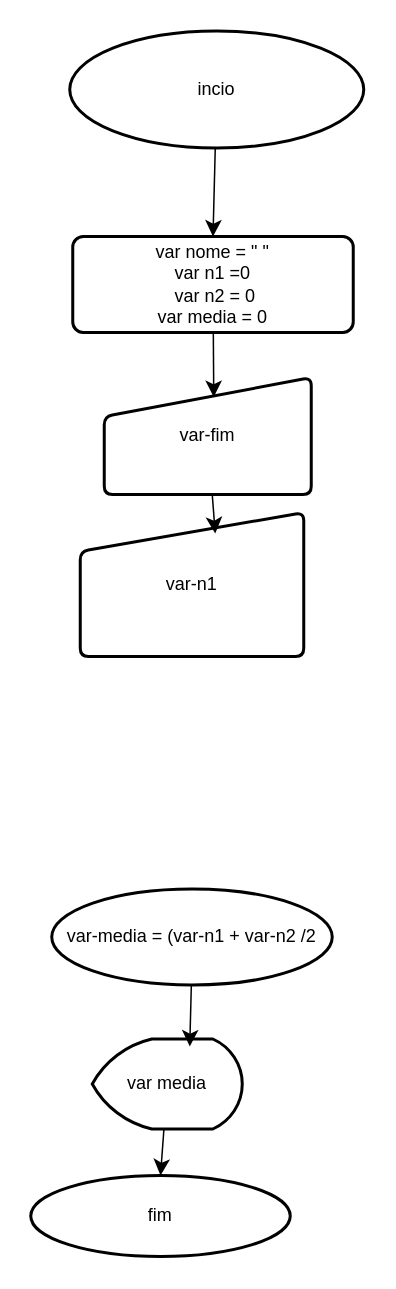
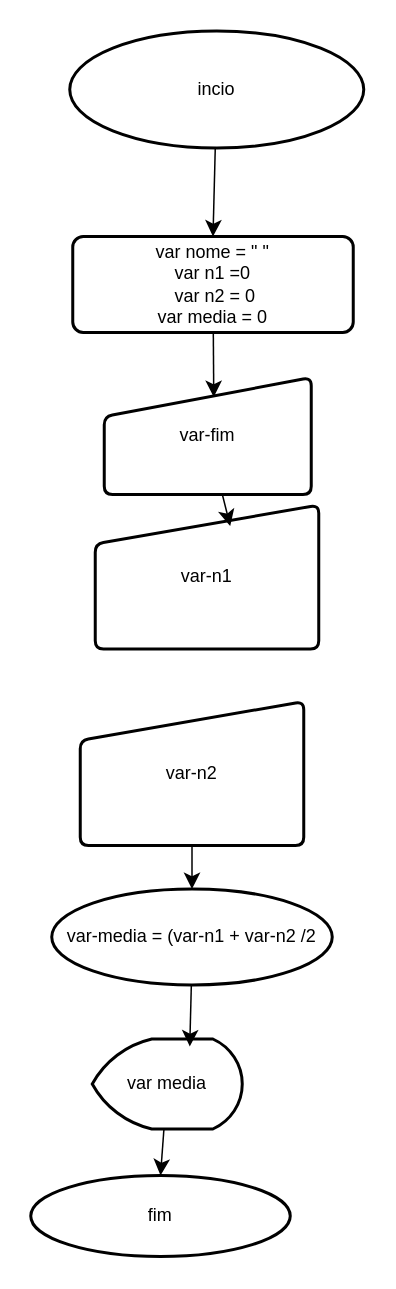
node "var-n1": moved (192, 584) -> (207, 577)
node "var-n2": added
edge "var-n2" -> "var-media = (var-n1 + var-n2 /2": added
